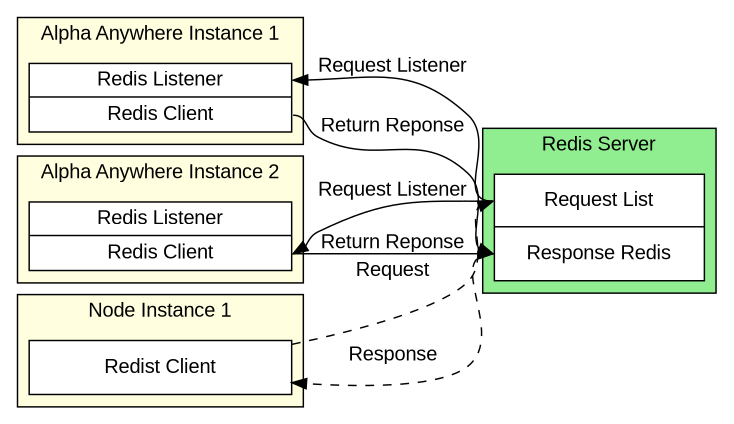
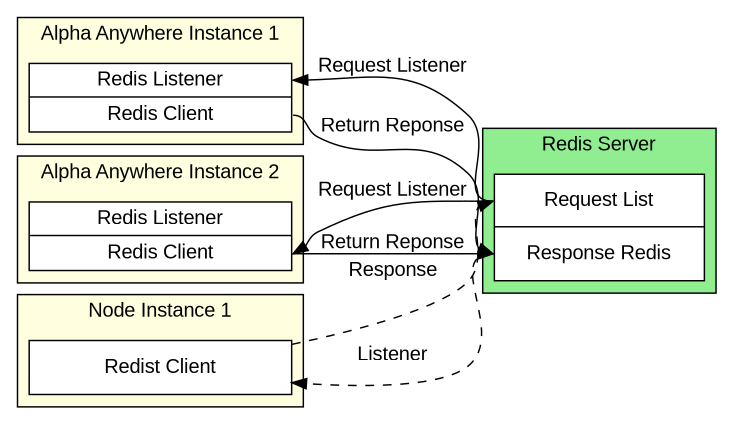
edge "Redist Client" -> "Request List": label "Request" -> "Response"
edge "Request List" -> "Redist Client": label "Response" -> "Listener"
